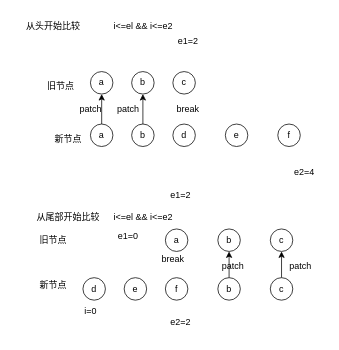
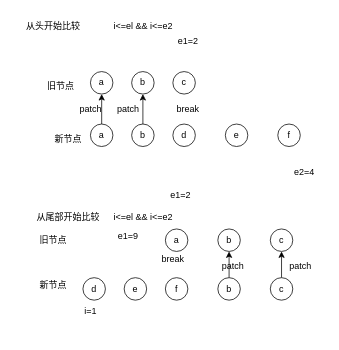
node "e1=0": label "e1=0" -> "e1=9"
node "i=0": label "i=0" -> "i=1"
node "e2=2": removed
